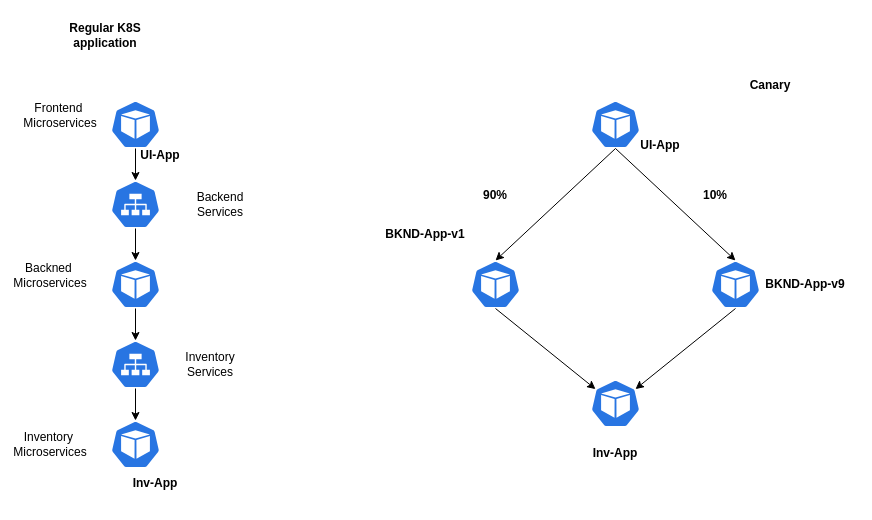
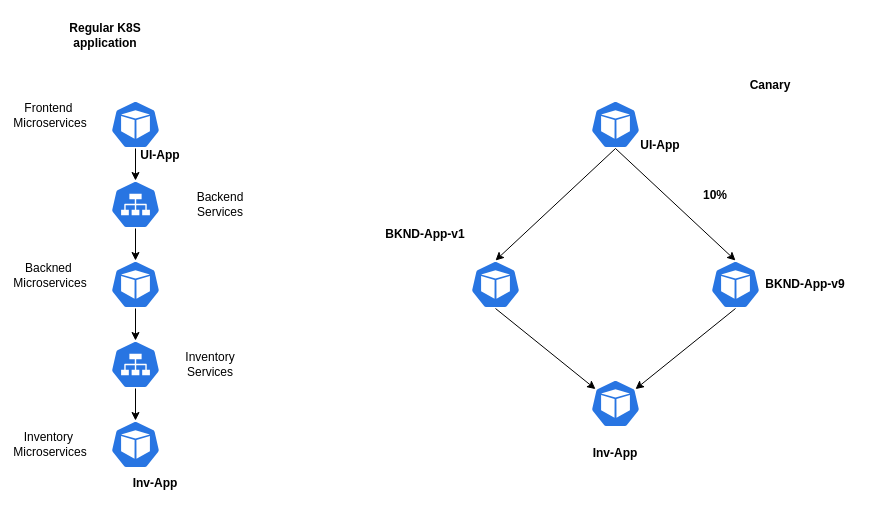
node "Frontend Microservices": moved (61, 116) -> (51, 116)
node "90%": removed
